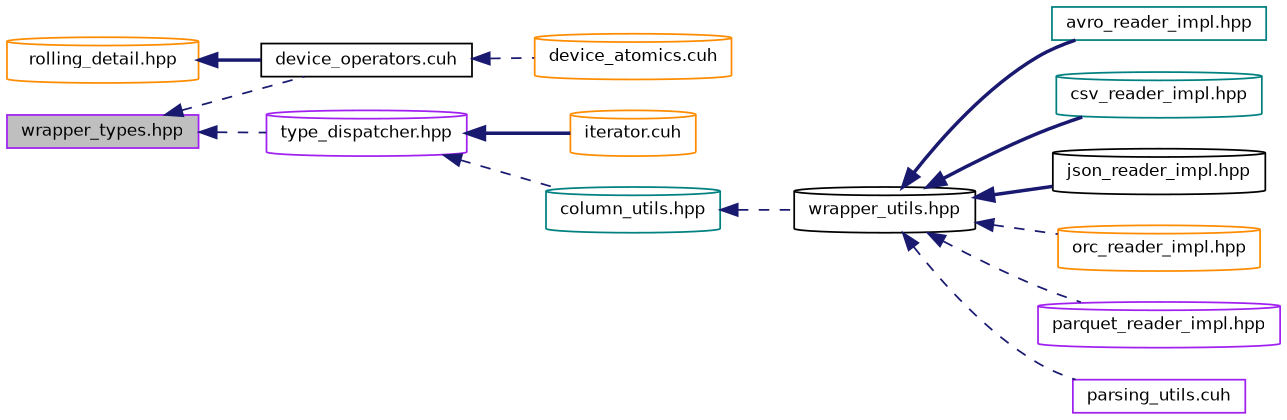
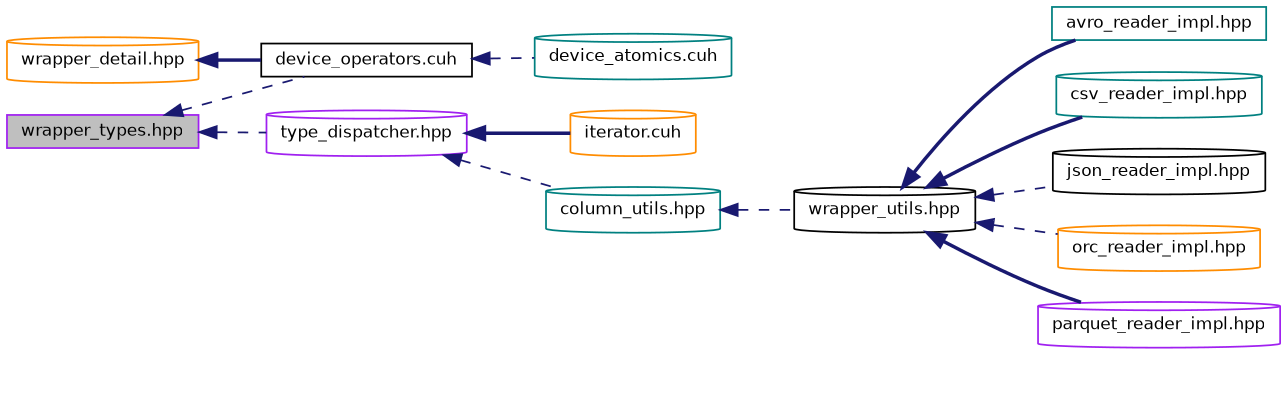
node "device_atomics.cuh": color darkorange -> teal
node "rolling_detail.hpp": label "rolling_detail.hpp" -> "wrapper_detail.hpp"
edge "json_reader_impl.hpp" -> "wrapper_utils.hpp": style bold -> dashed
edge "parquet_reader_impl.hpp" -> "wrapper_utils.hpp": style dashed -> bold
node "parsing_utils.cuh": removed
